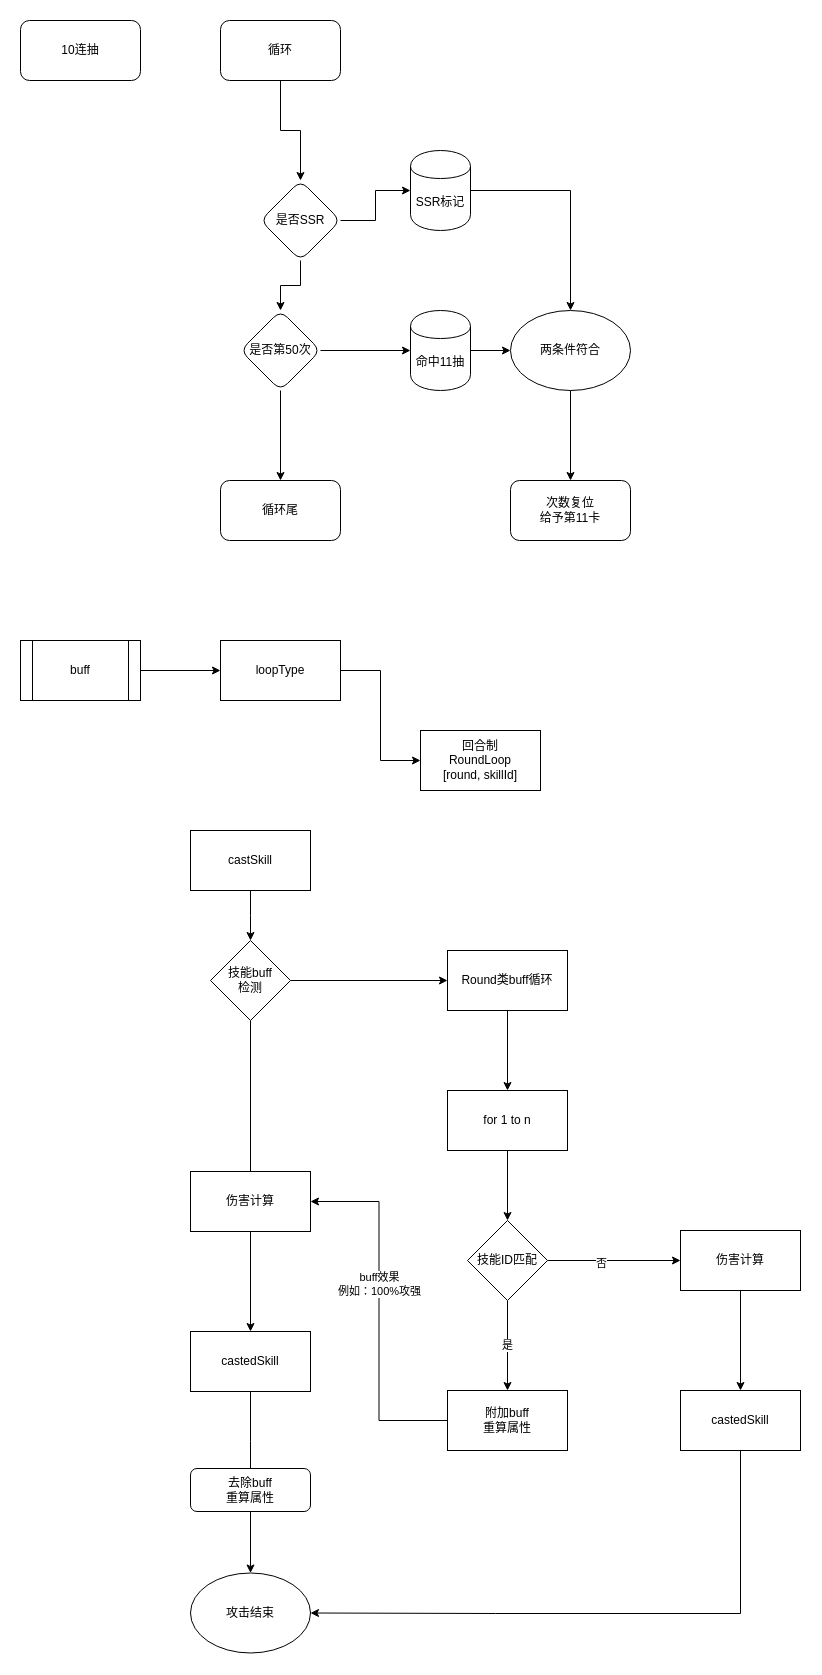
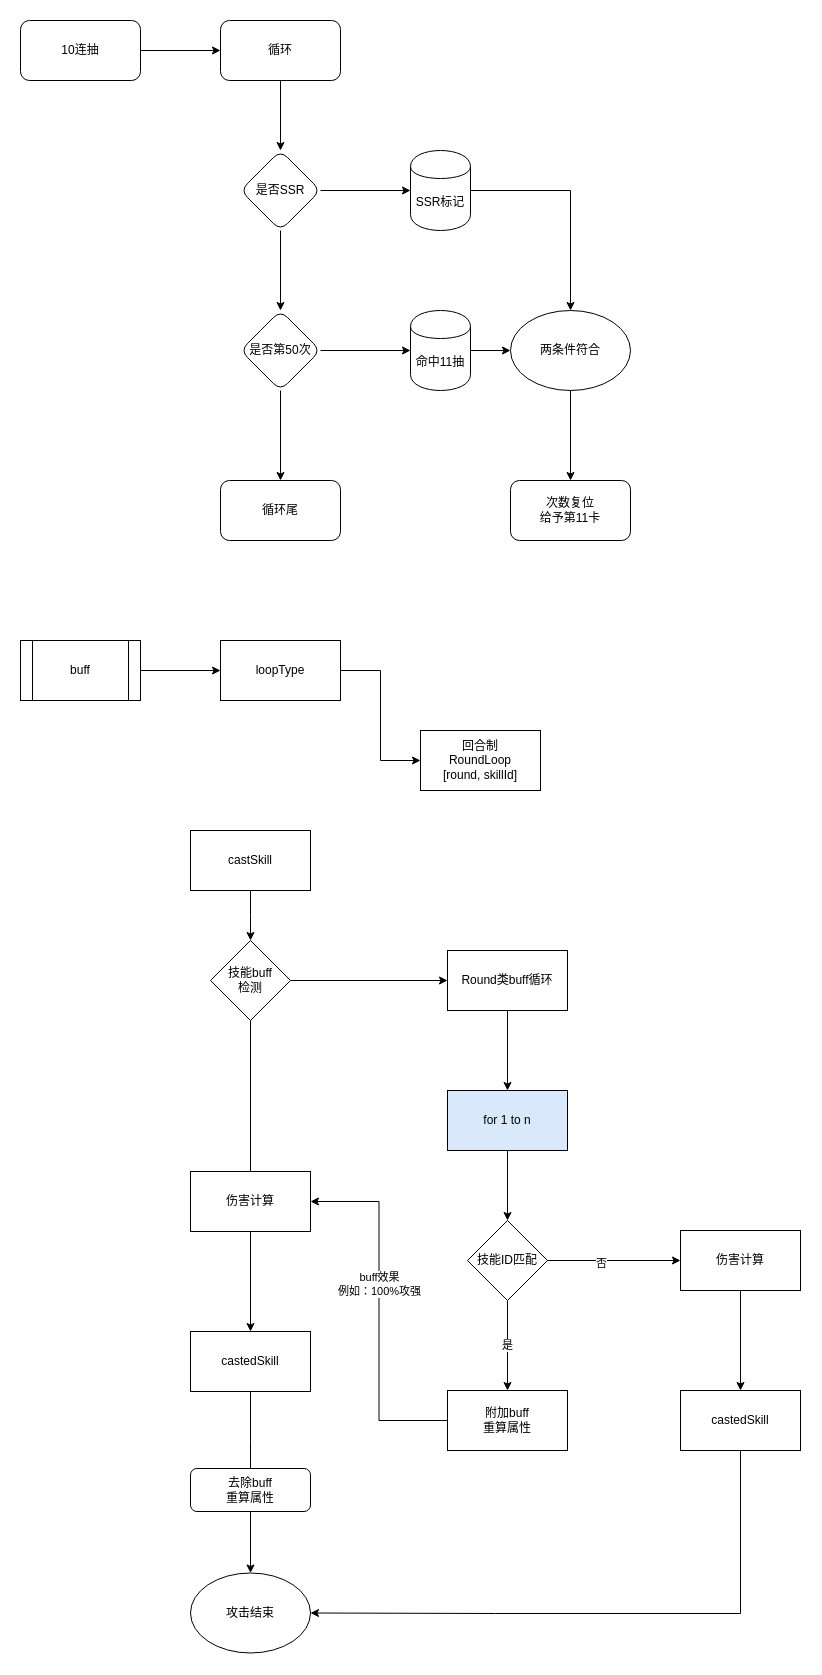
edge "10连抽" -> "循环": added
node "是否SSR": moved (301, 221) -> (281, 191)
node "for 1 to n": fillcolor #ffffff -> #dae8fc
